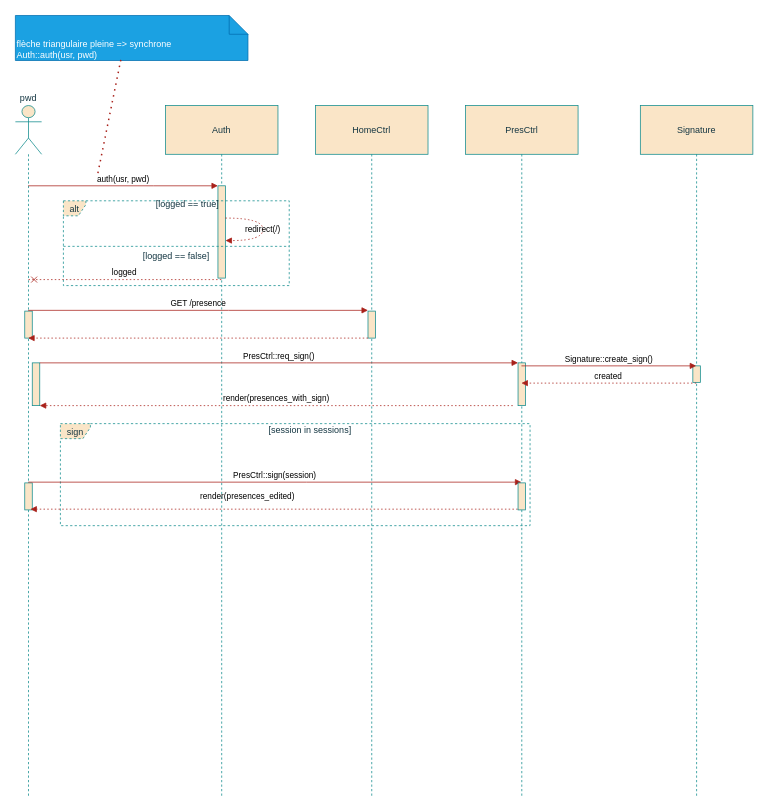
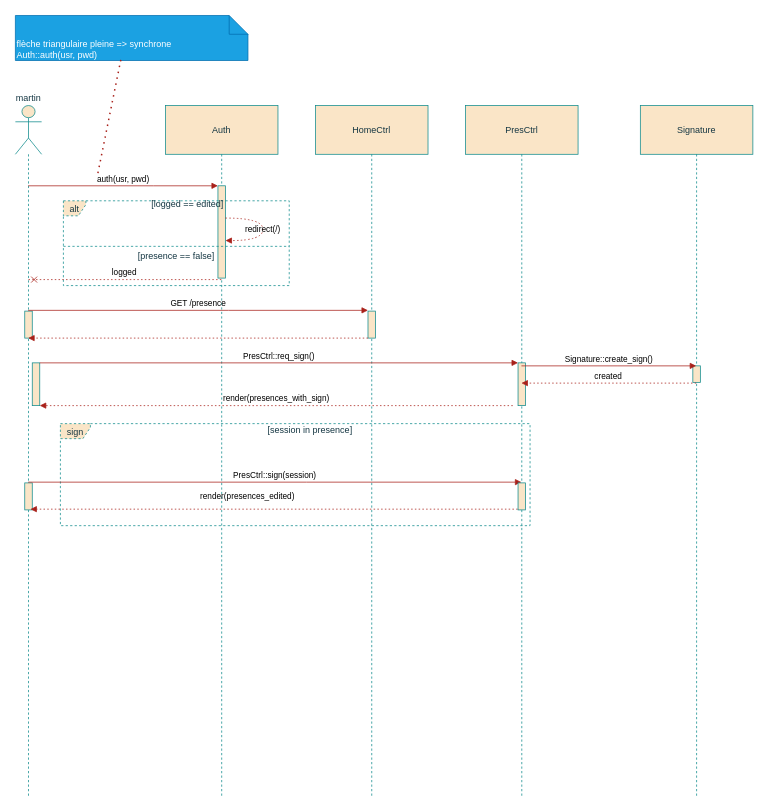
node "pwd": label "pwd" -> "martin"
node "[logged == true]": label "[logged == true]" -> "[logged == edited]"
node "[logged == false]": label "[logged == false]" -> "[presence == false]"
node "[session in sessions]": label "[session in sessions]" -> "[session in presence]"
